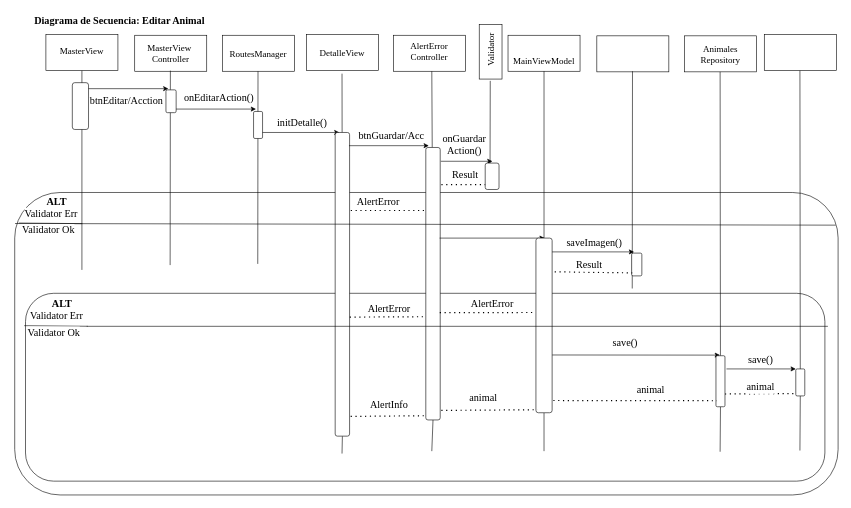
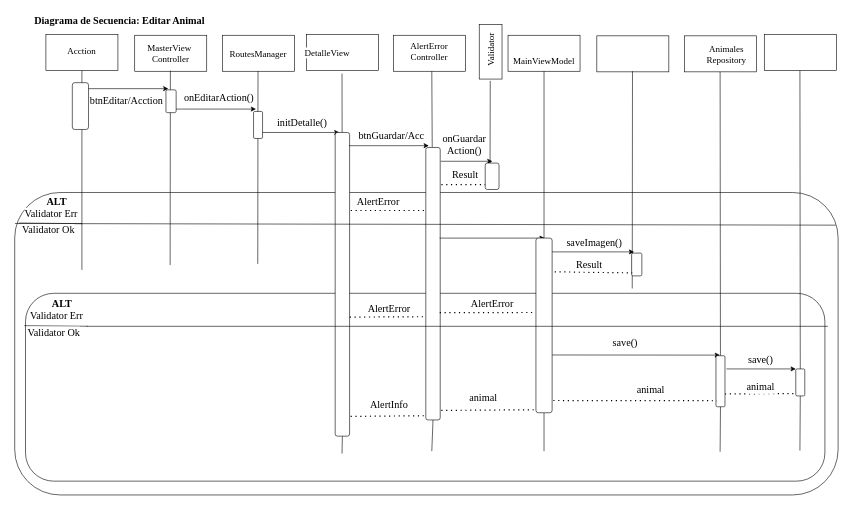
node "MasterView": label "MasterView" -> "Acction"
node "DetalleView": moved (342, 53) -> (327, 53)
node "Animales Repository": moved (720, 54) -> (726, 54)
